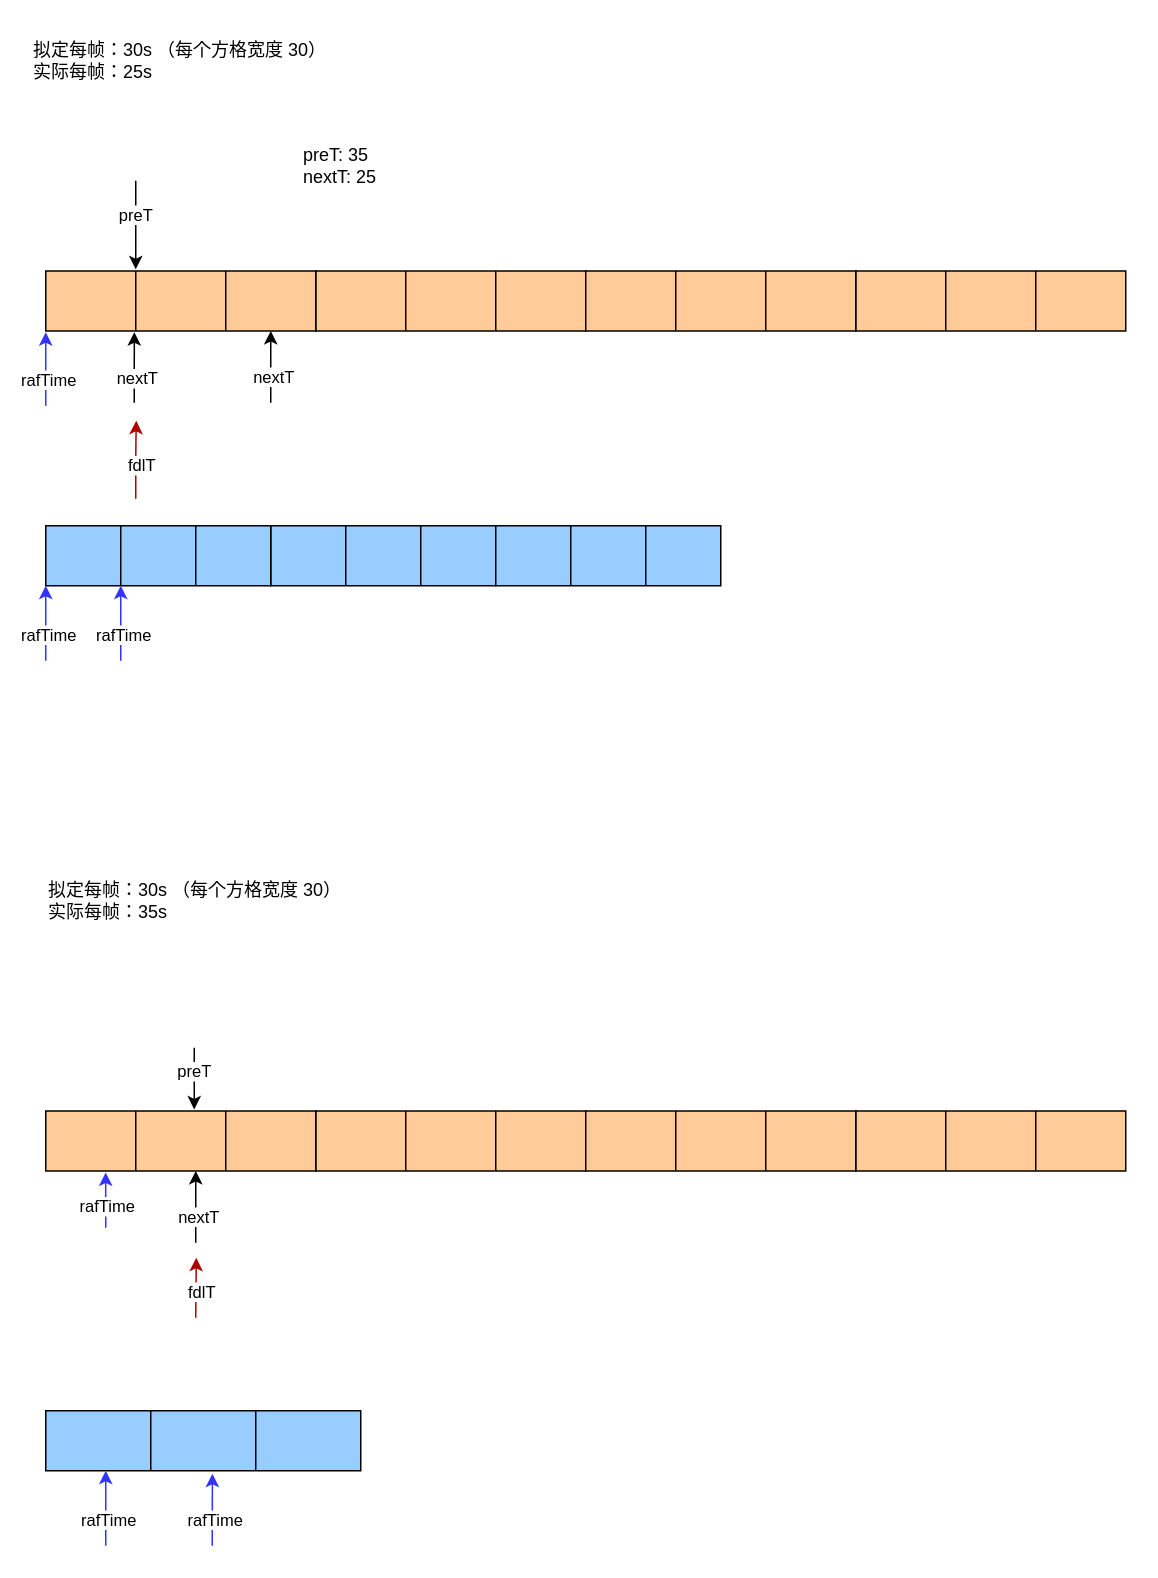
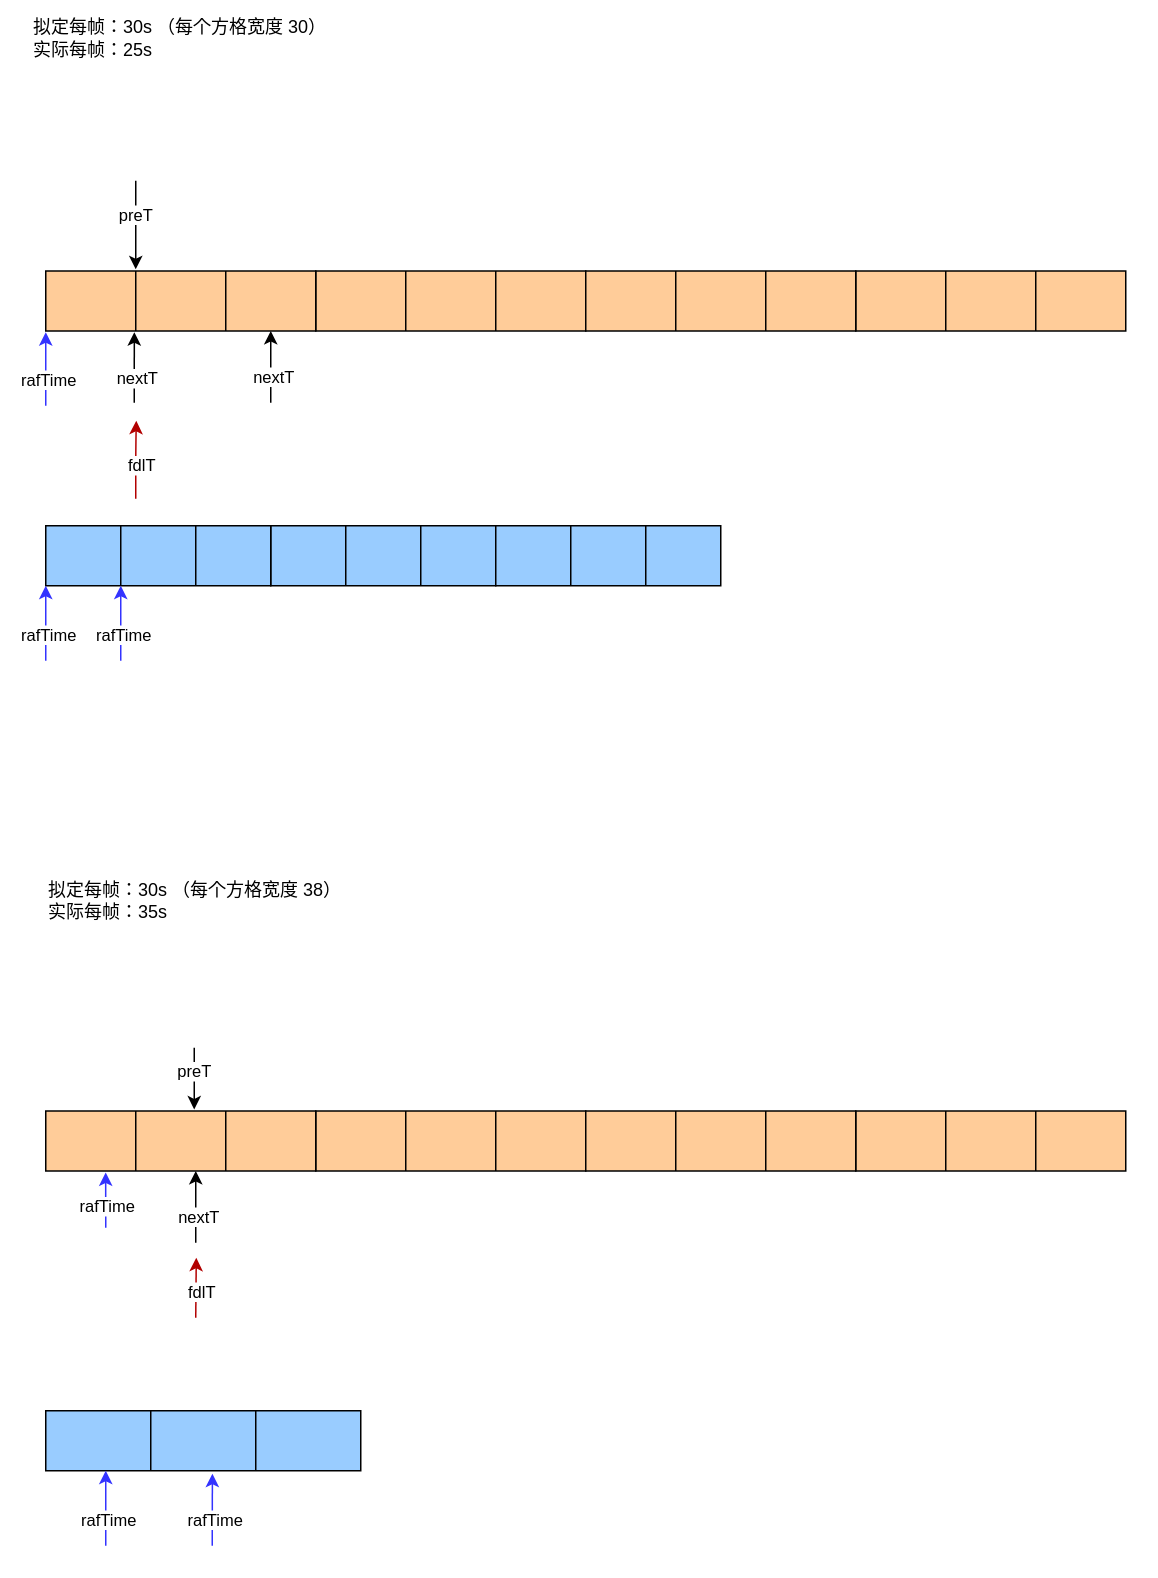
node "拟定每帧：30s （每个方格宽度 30） 实际每帧：25s": moved (263, 61) -> (263, 38)
node "preT: 35 nextT: 25": removed
node "拟定每帧：30s （每个方格宽度 30） 实际每帧：35s": label "拟定每帧：30s （每个方格宽度 30） 实际每帧：35s" -> "拟定每帧：30s （每个方格宽度 38） 实际每帧：35s"
